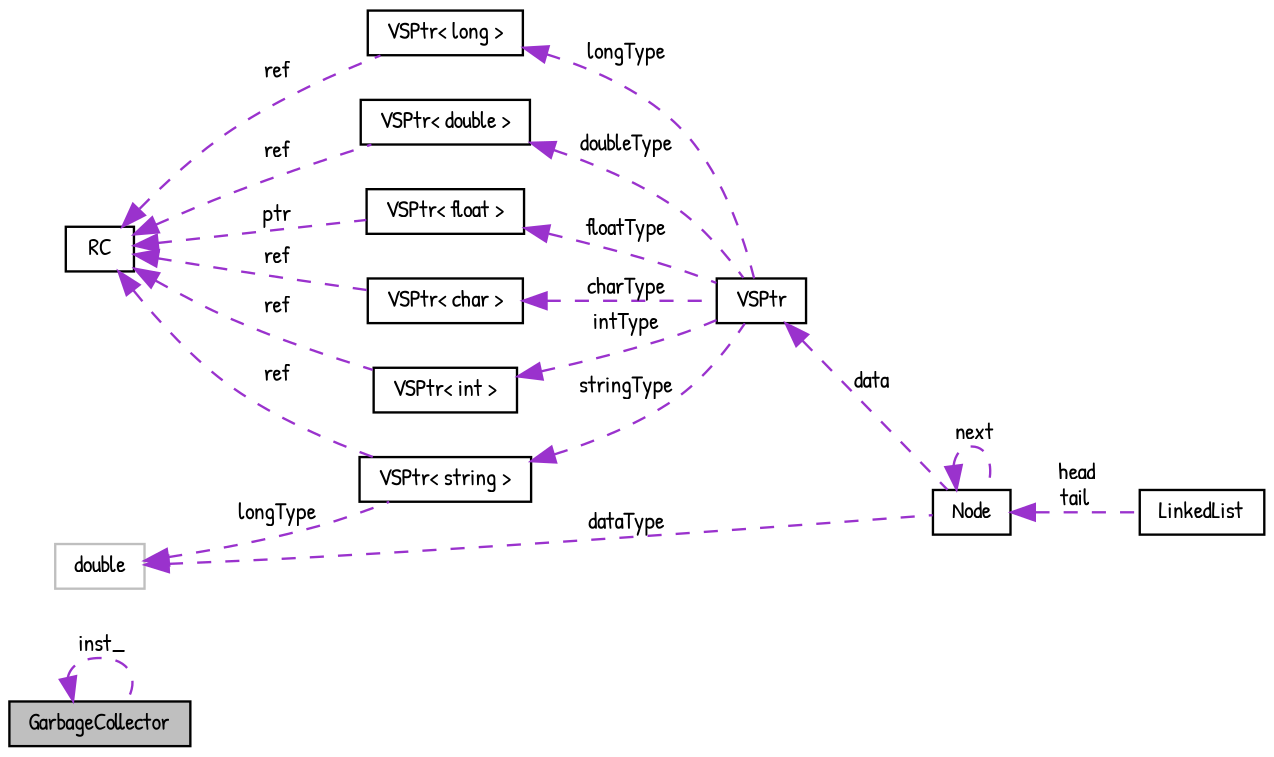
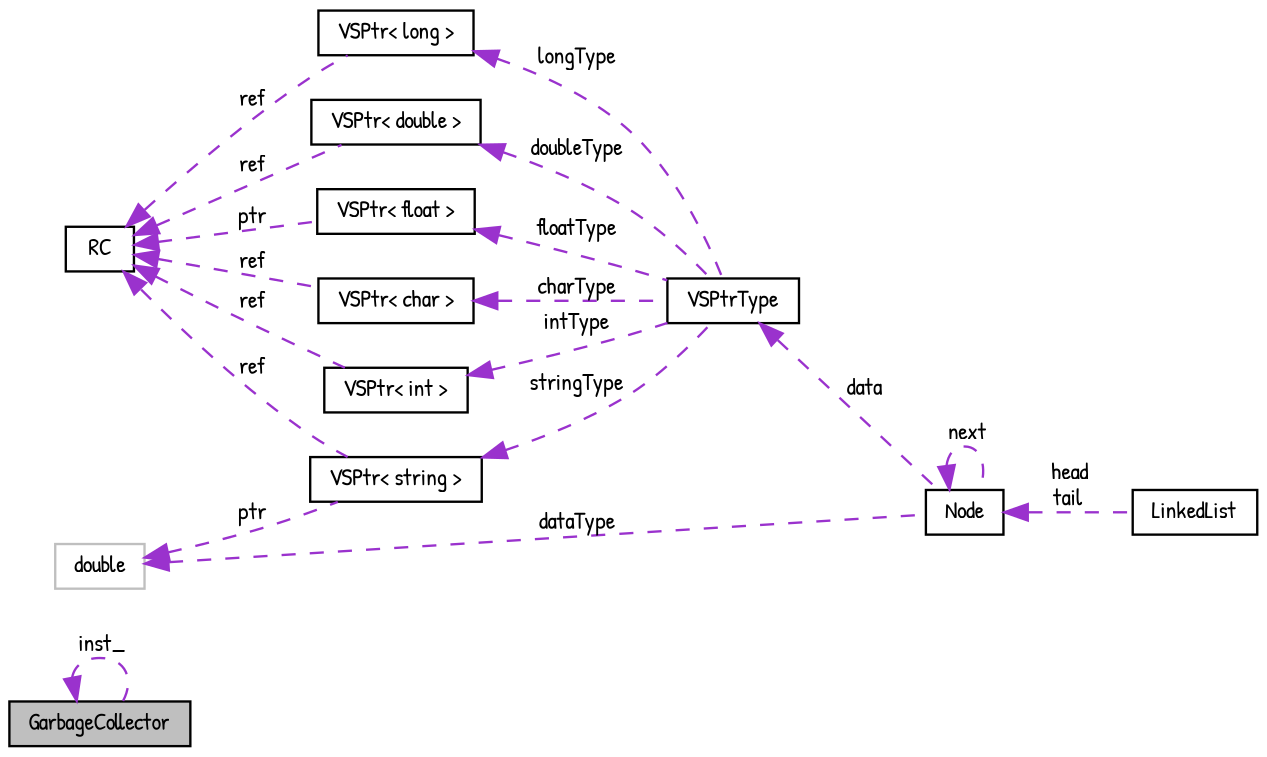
node "VSPtr": label "VSPtr" -> "VSPtrType"
edge "VSPtr< string >" -> "double": label " longType" -> " ptr"
